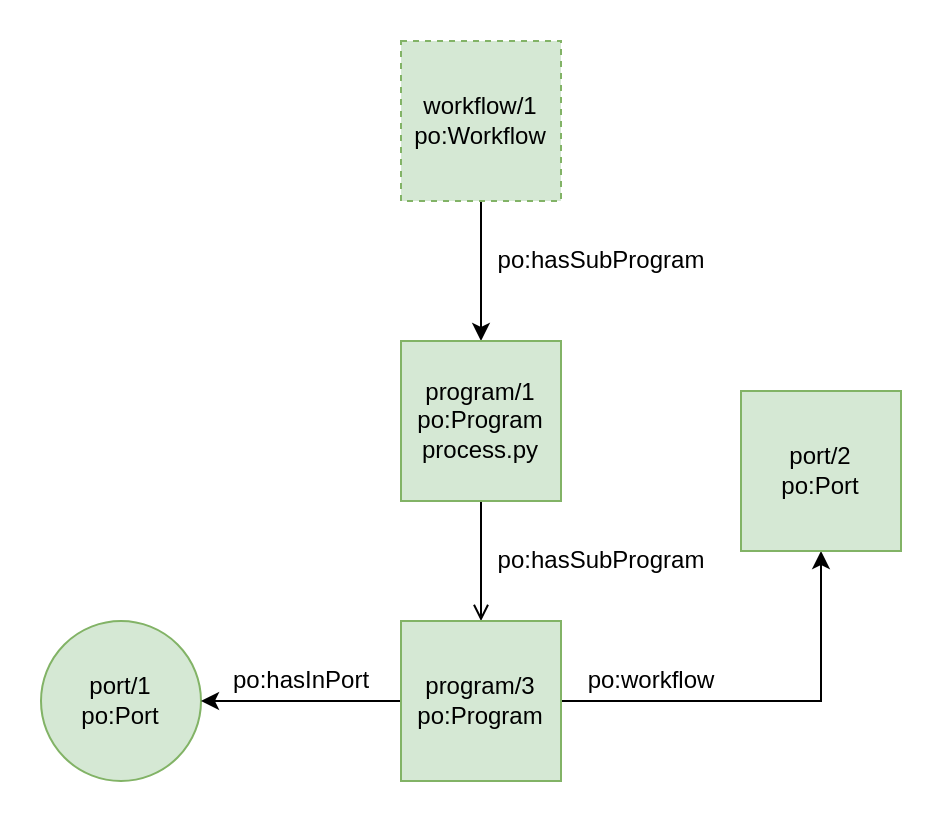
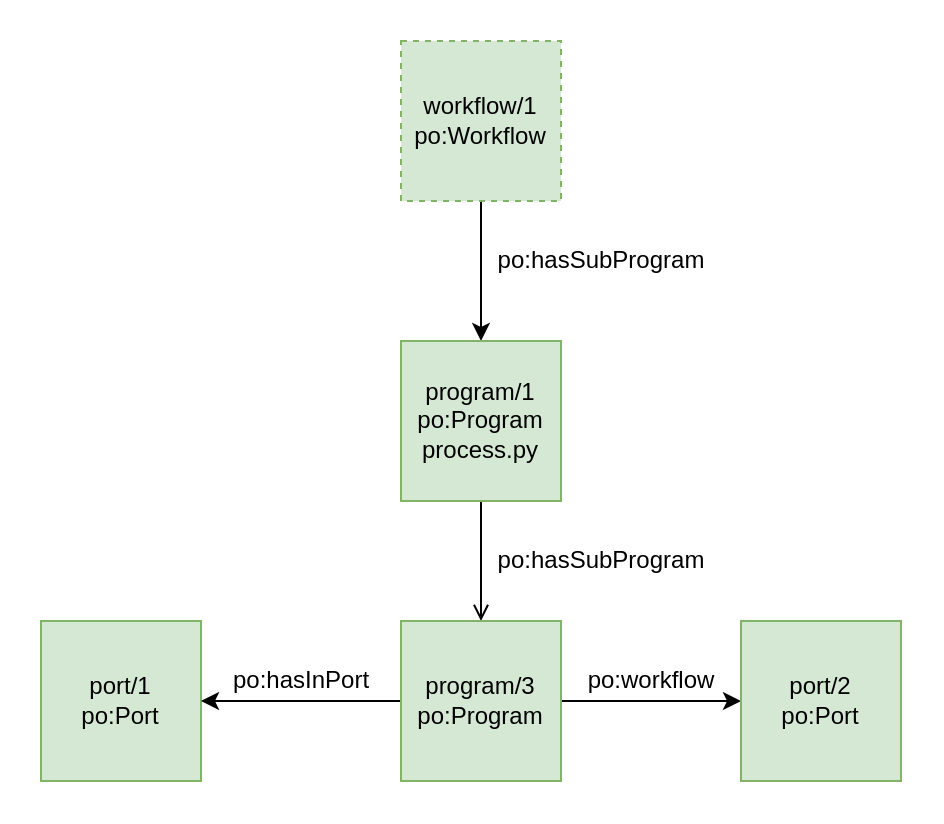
node "port/2 po:Port": moved (821, 471) -> (821, 701)
node "port/1 po:Port": shape ellipse -> rectangle
